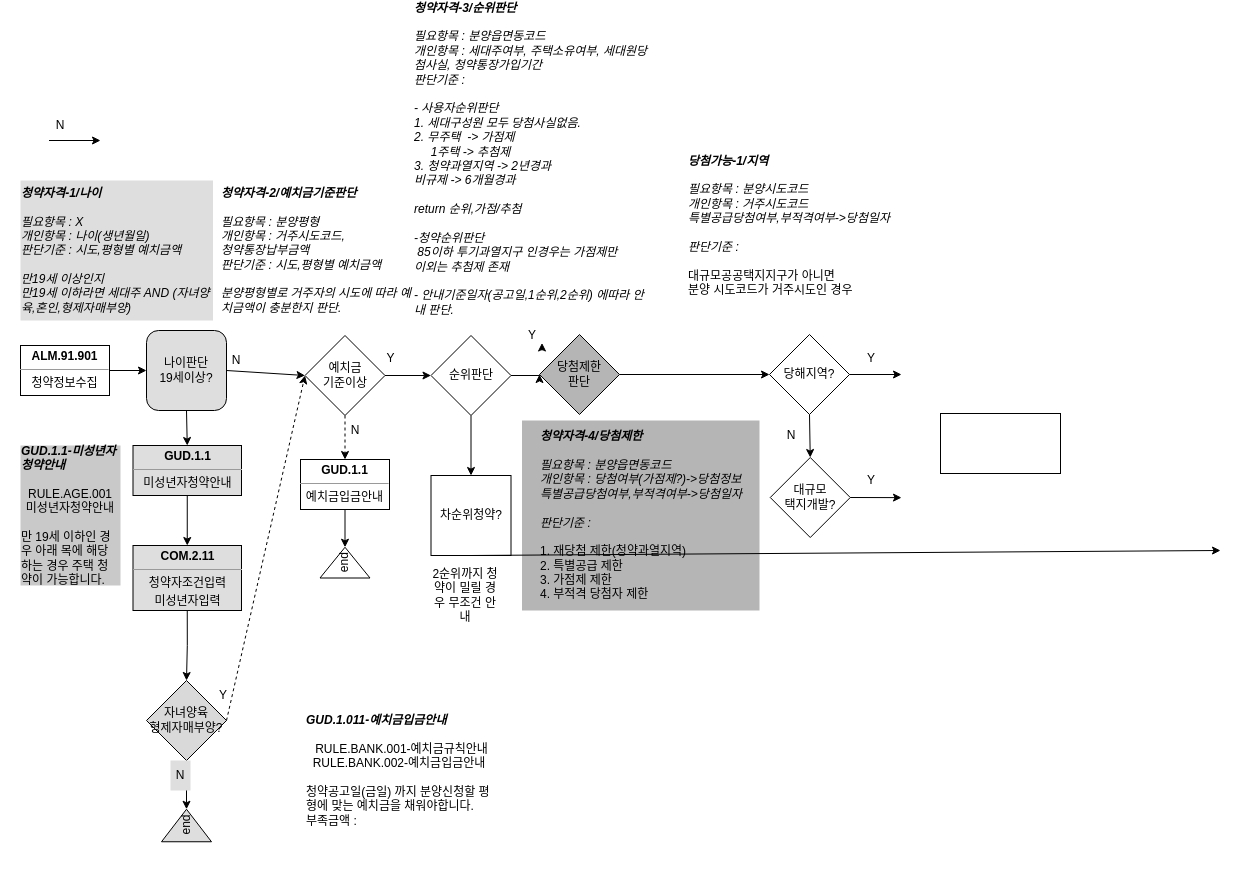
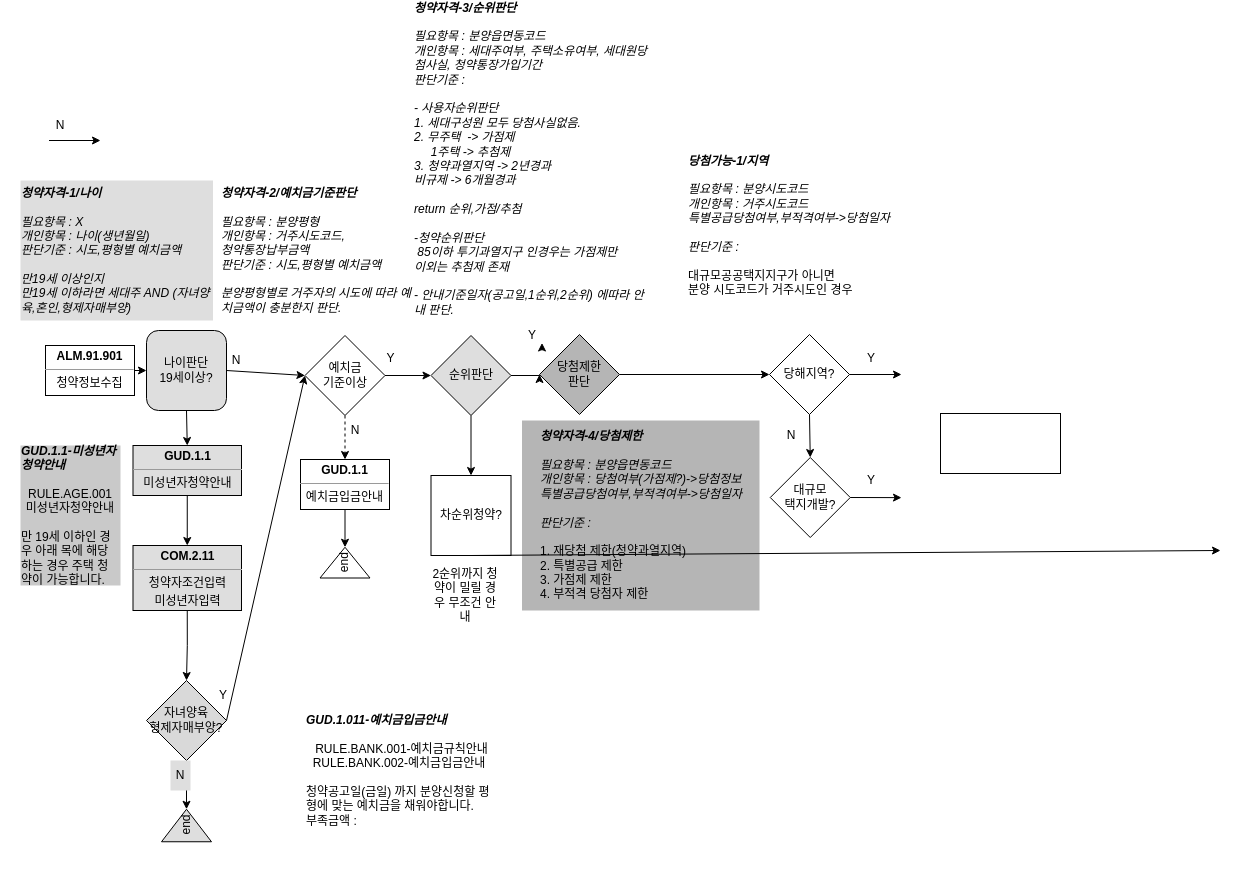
node "ALM.91.901 청약정보수집": moved (65, 371) -> (90, 371)
node "순위판단": fillcolor #ffffff -> #dedede
edge "자녀양육 형제자매부양?" -> "예치금 기준이상": style dashed -> solid
